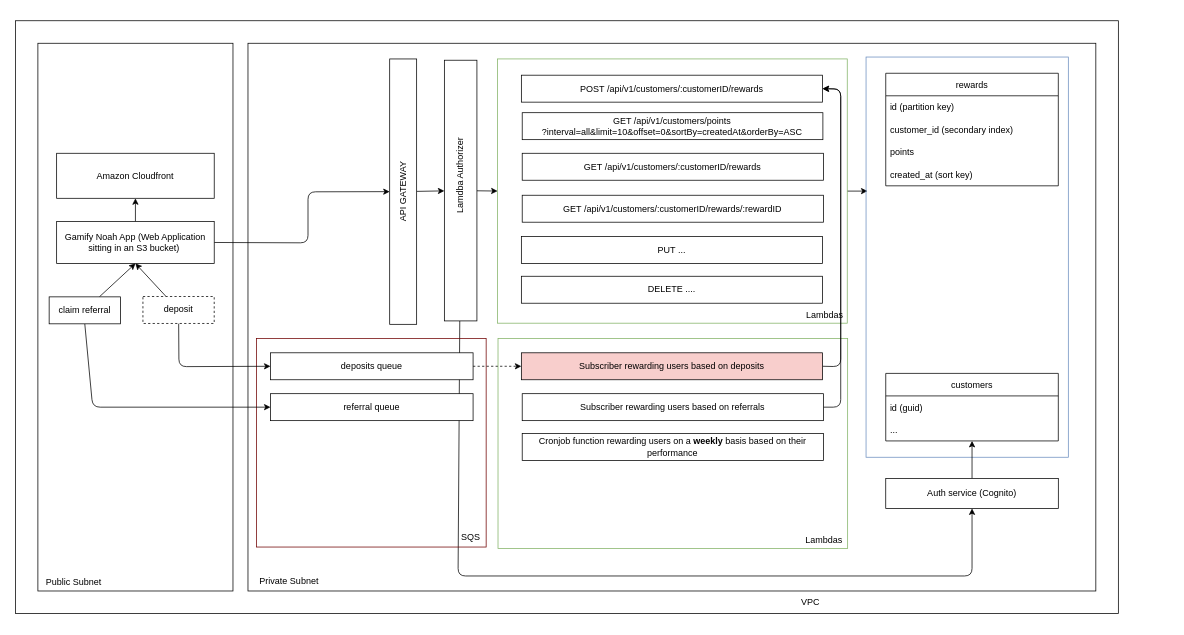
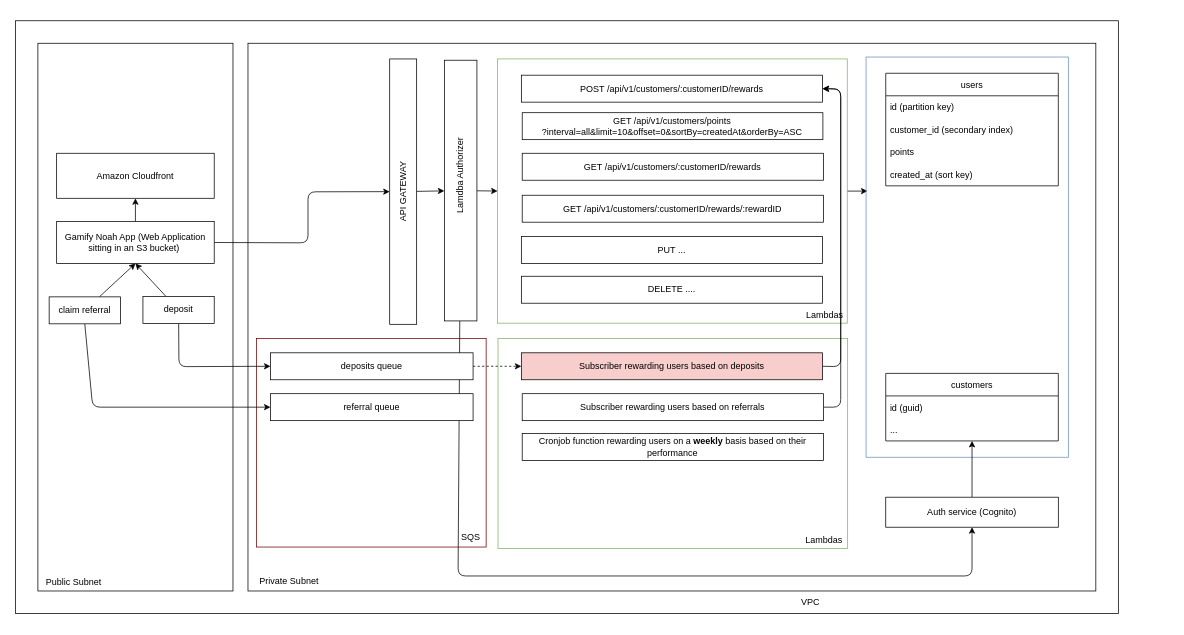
node "rewards": label "rewards" -> "users"
node "deposit": style dashed -> solid
node "Auth service (Cognito)": moved (972, 493) -> (972, 512)
